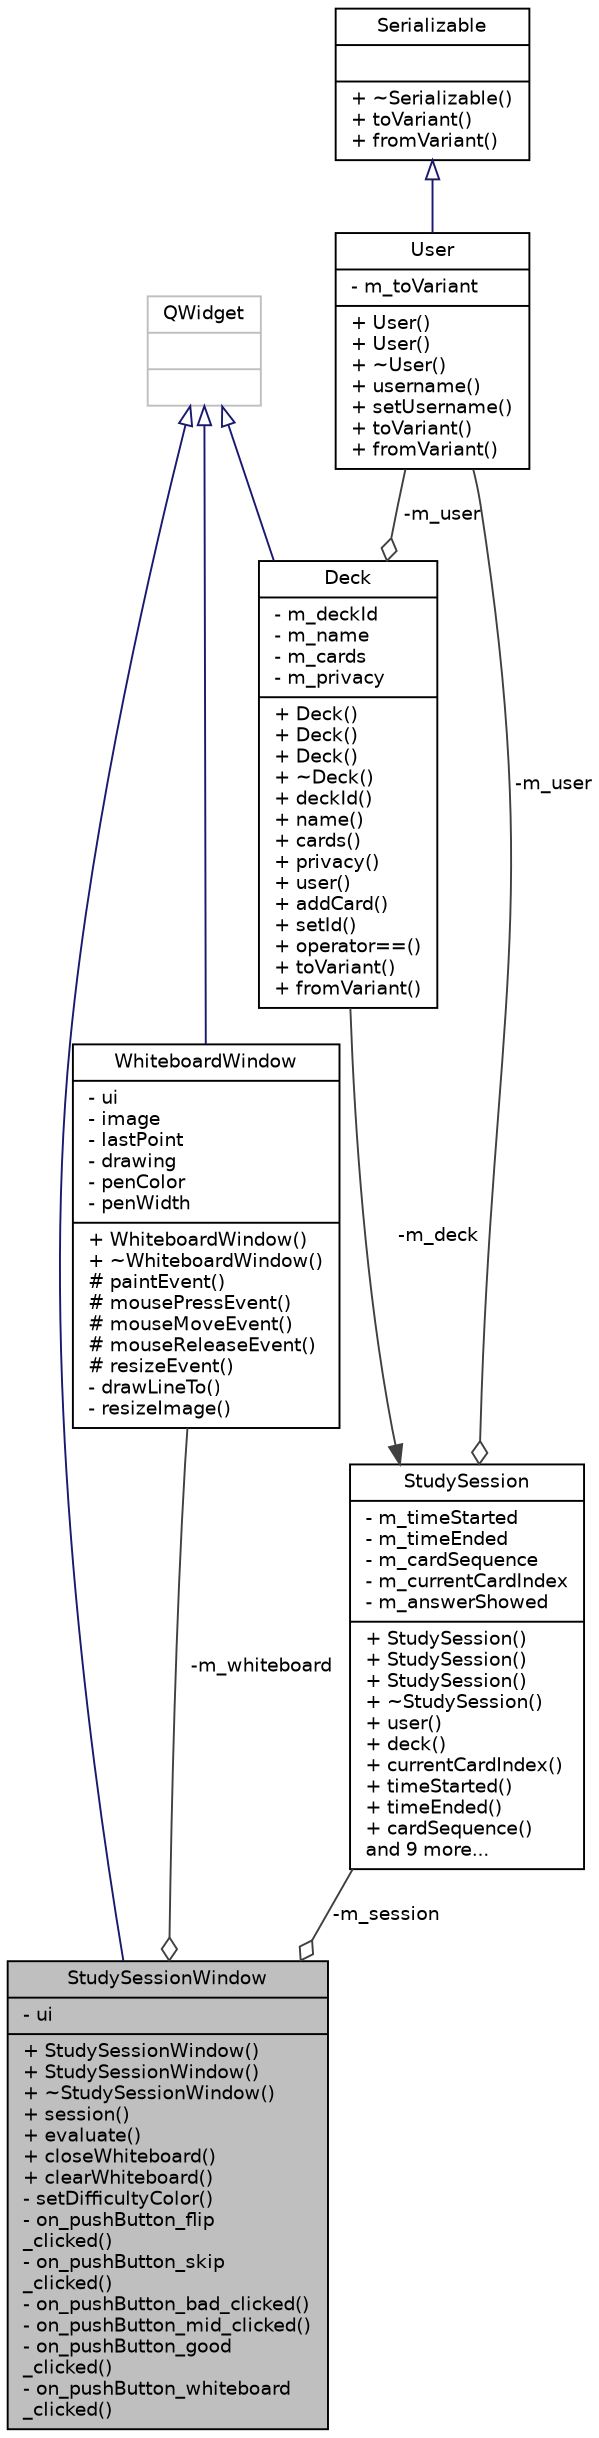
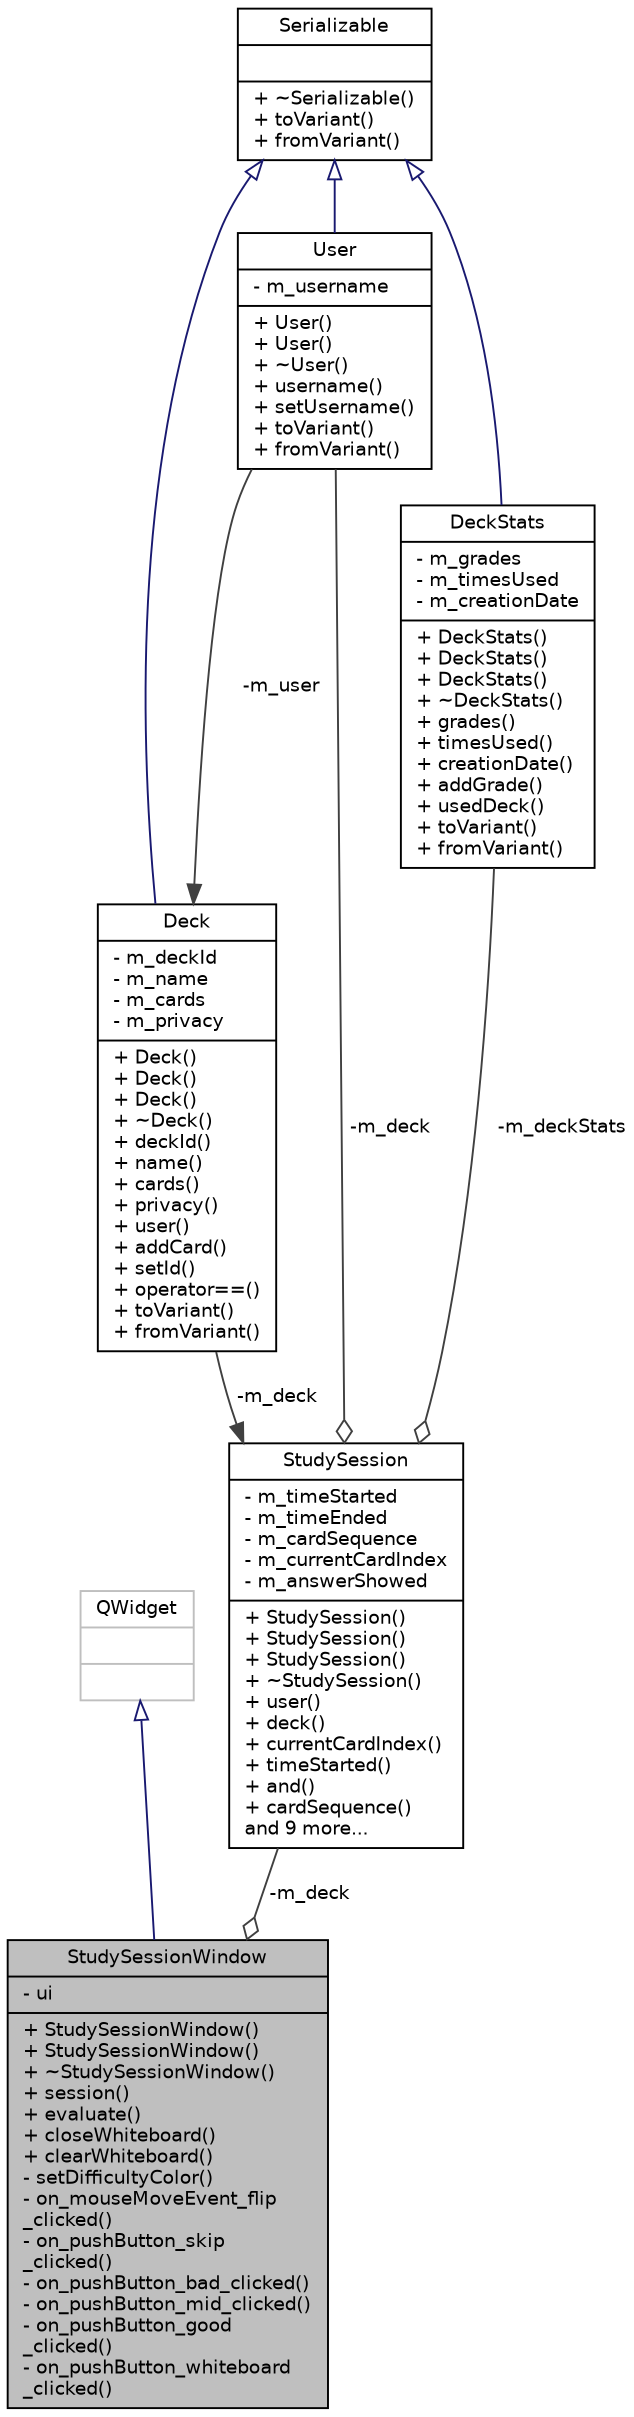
node "User": text "- m_toVariant" -> "- m_username"
edge "Deck" -> "QWidget": now "Deck" -> "Serializable"
edge "User" -> "Deck": arrowhead odiamond -> normal
node "DeckStats": added
edge "User" -> "StudySession": label " -m_user" -> " -m_deck"
node "WhiteboardWindow": removed
node "StudySession": text "+ timeEnded()" -> "+ and()"
edge "StudySession" -> "StudySessionWindow": label " -m_session" -> " -m_deck"
node "StudySessionWindow": text "- on_pushButton_flip" -> "- on_mouseMoveEvent_flip"
